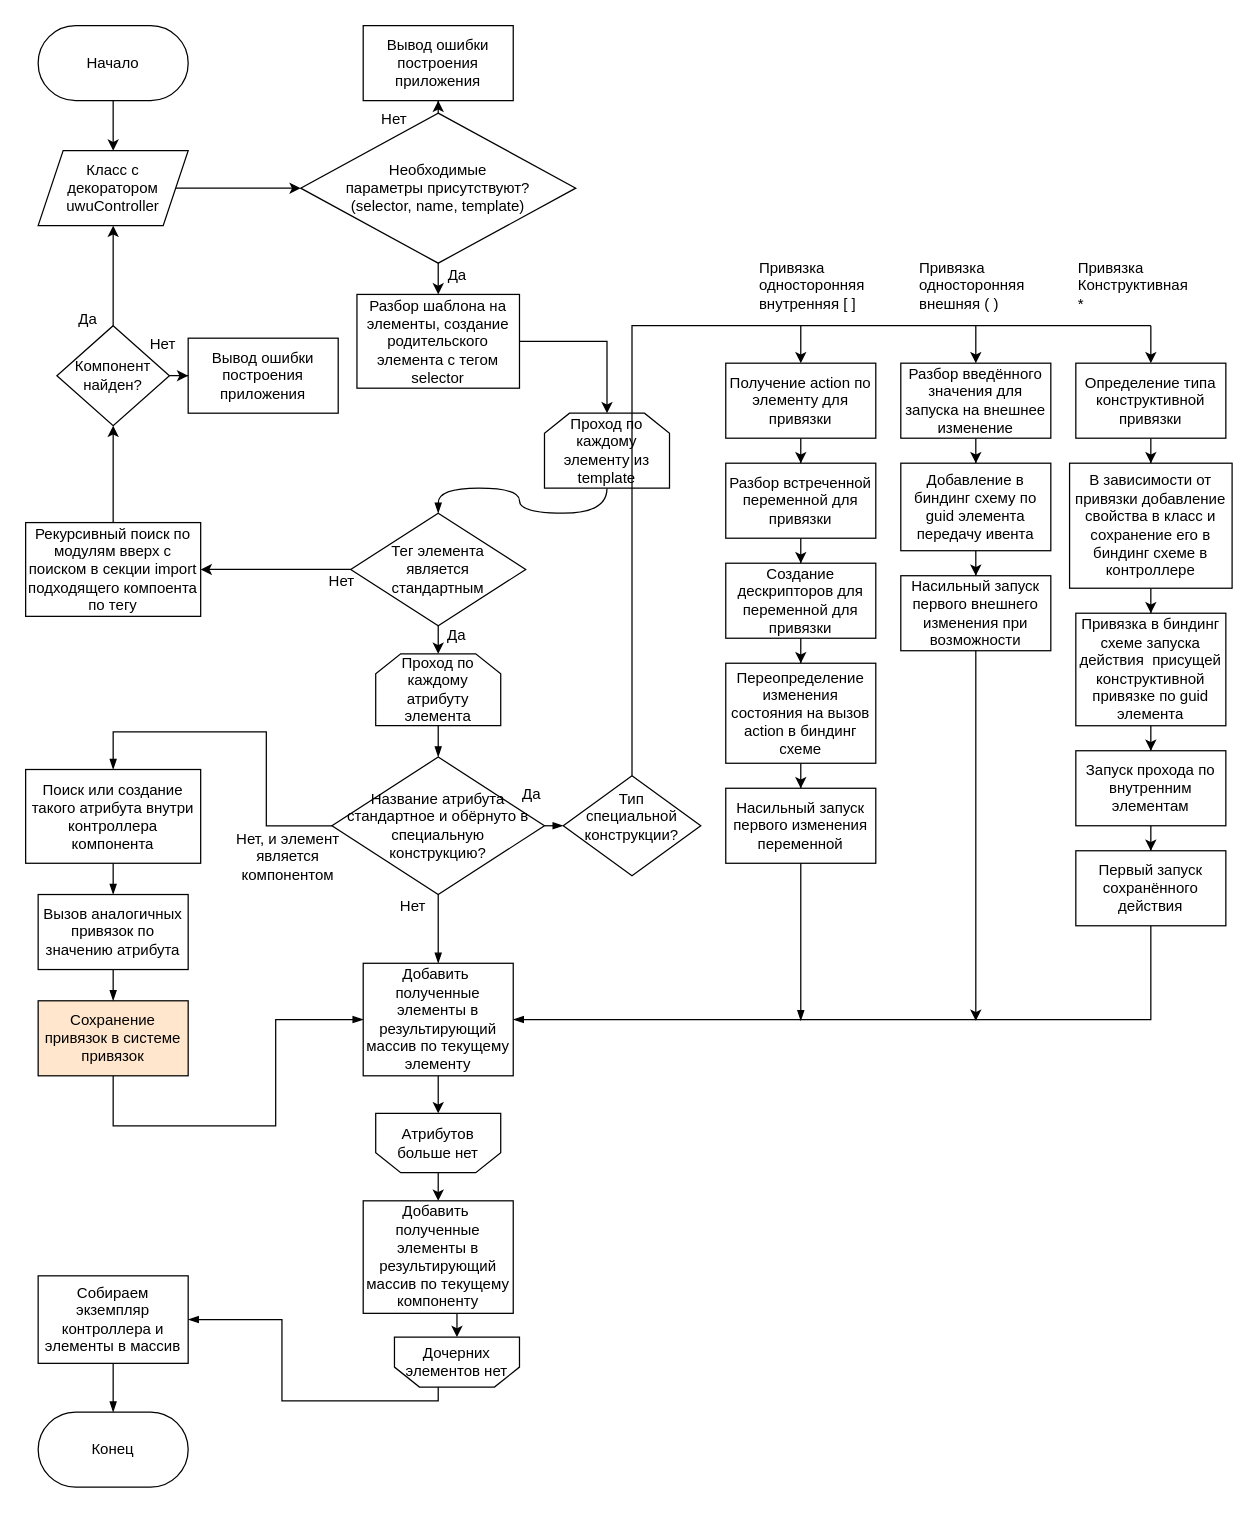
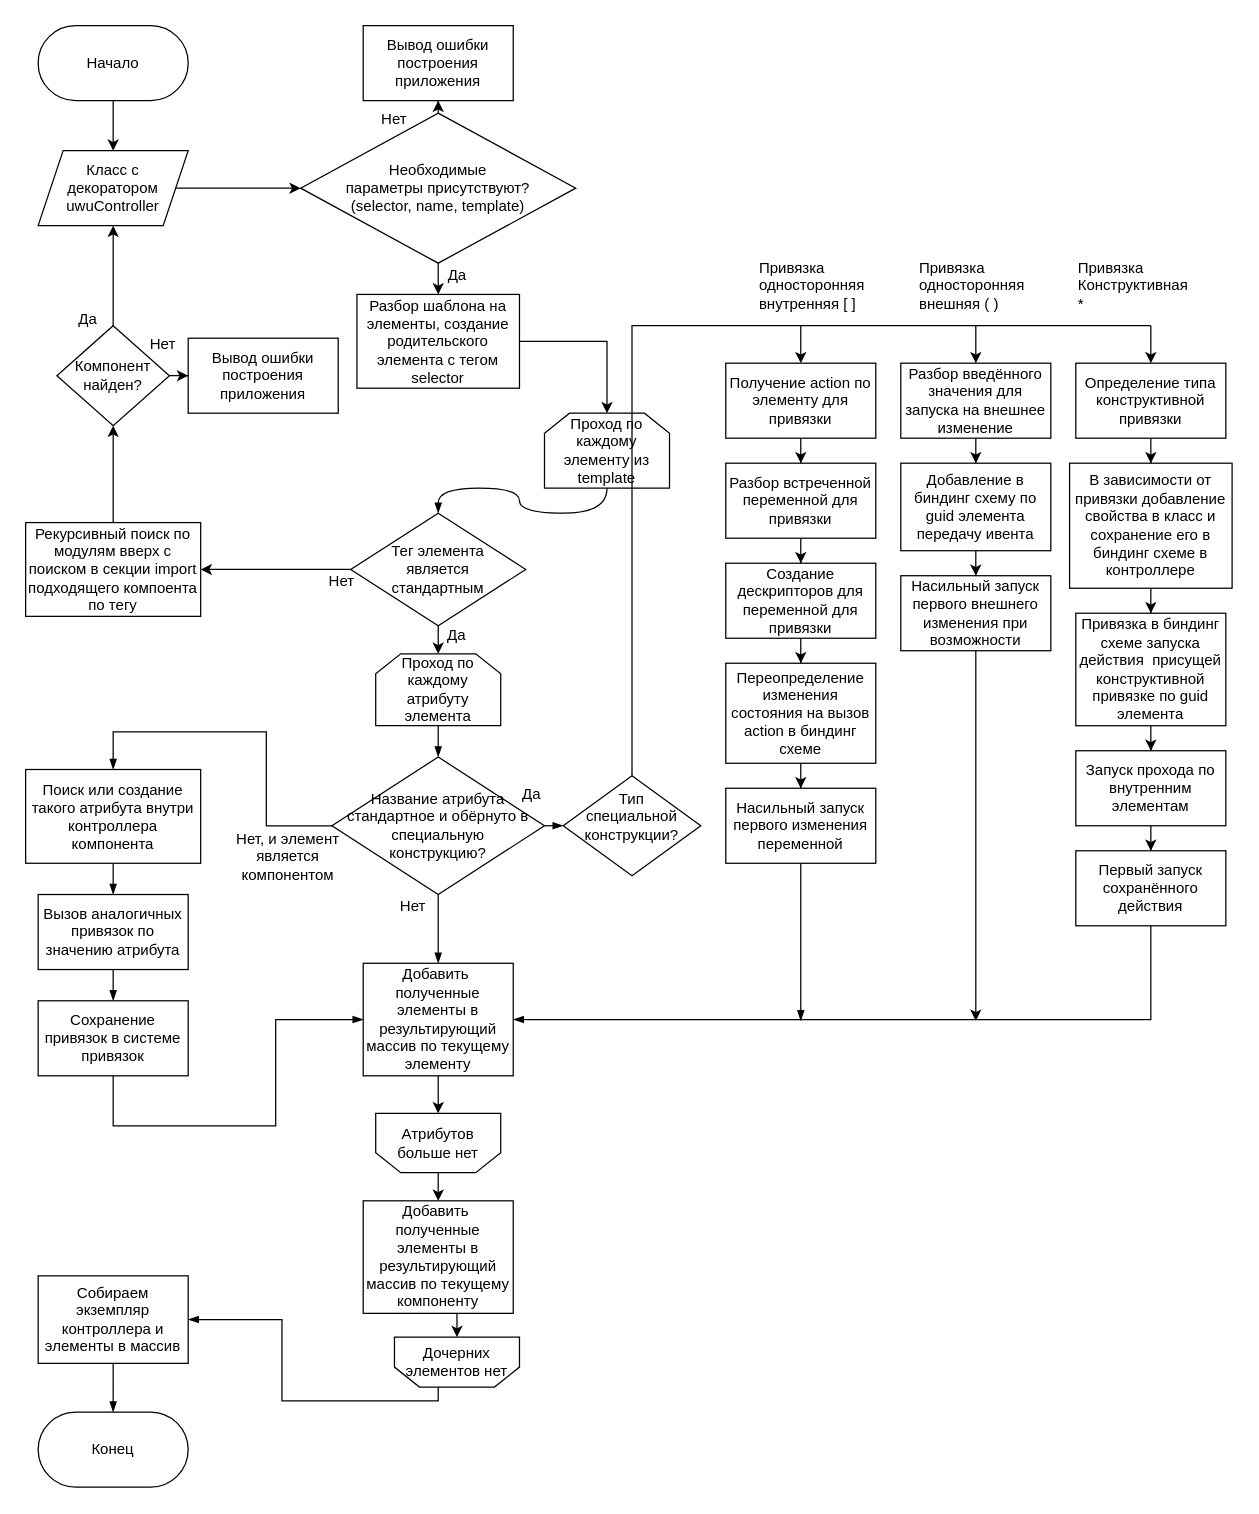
node "Сохранение привязок в системе привязок": fillcolor #ffe6cc -> #ffffff
